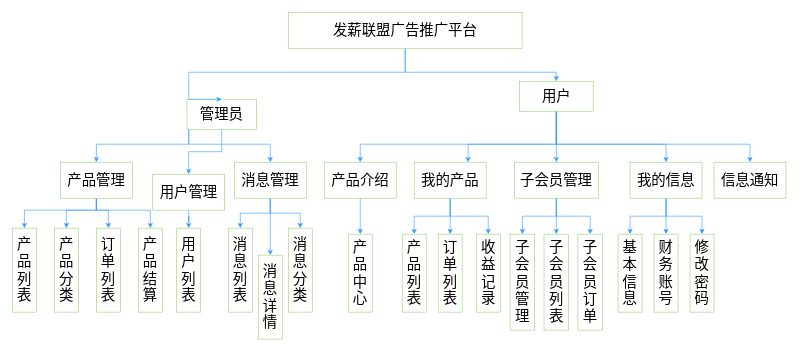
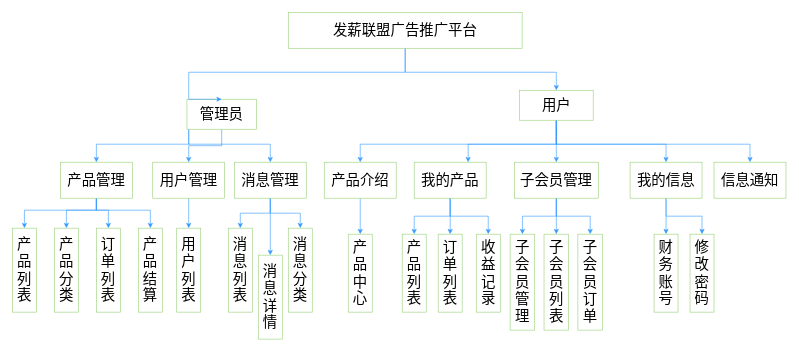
node "用户": moved (557, 96) -> (557, 105)
node "用户管理": moved (189, 192) -> (189, 180)
edge "我的信息" -> "基本信息": removed
node "基本信息": removed
